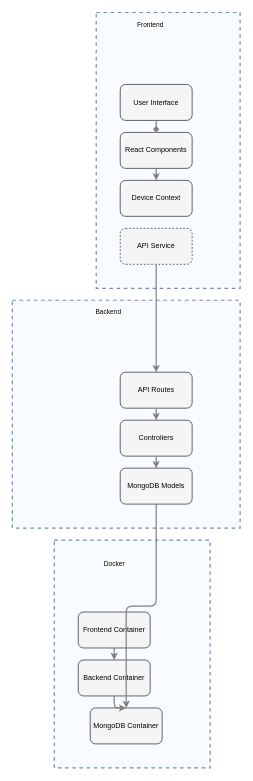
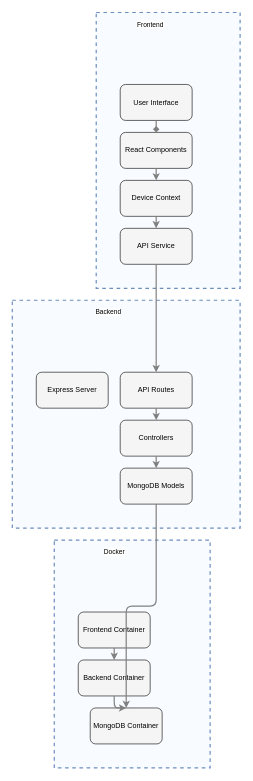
edge "Device Context" -> "API Service": added
node "API Service": style dashed -> solid
node "Express Server": added
node "Docker": moved (114, 564) -> (114, 552)
